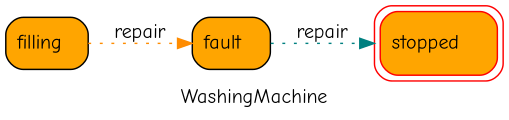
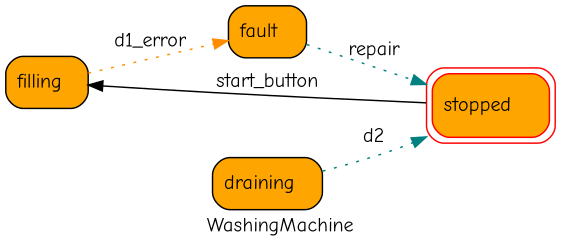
edge "filling" -> "fault": label "repair" -> "d1_error"
edge "stopped" -> "filling": added, label "start_button"
node "draining": added
